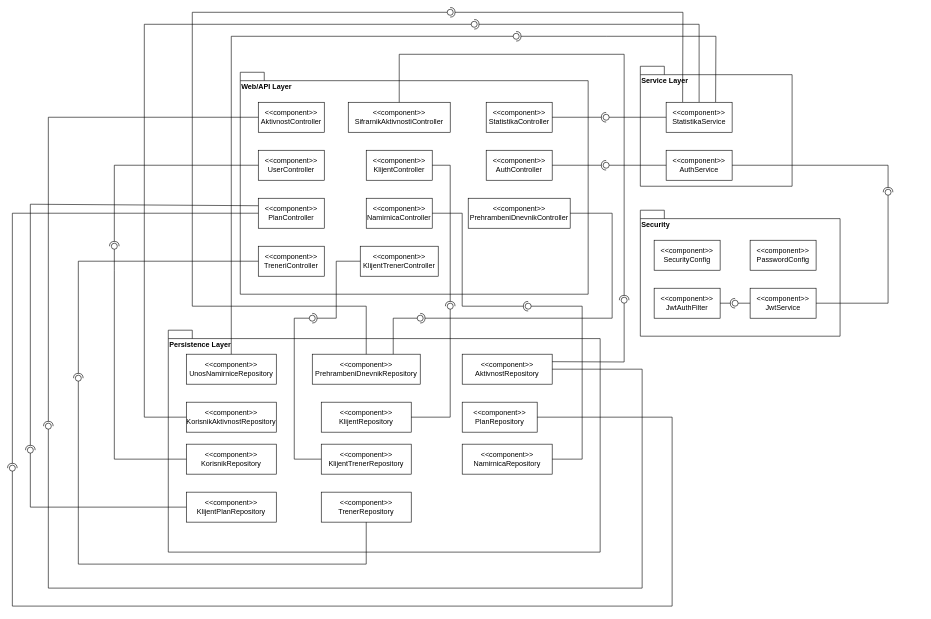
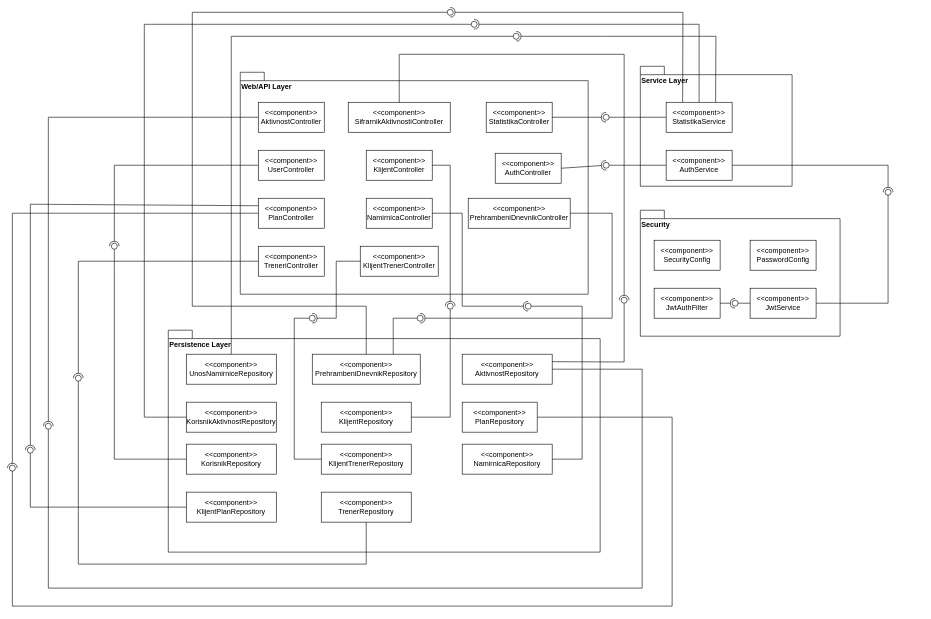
node "<<component>> AuthController": moved (519, 165) -> (528, 168)
